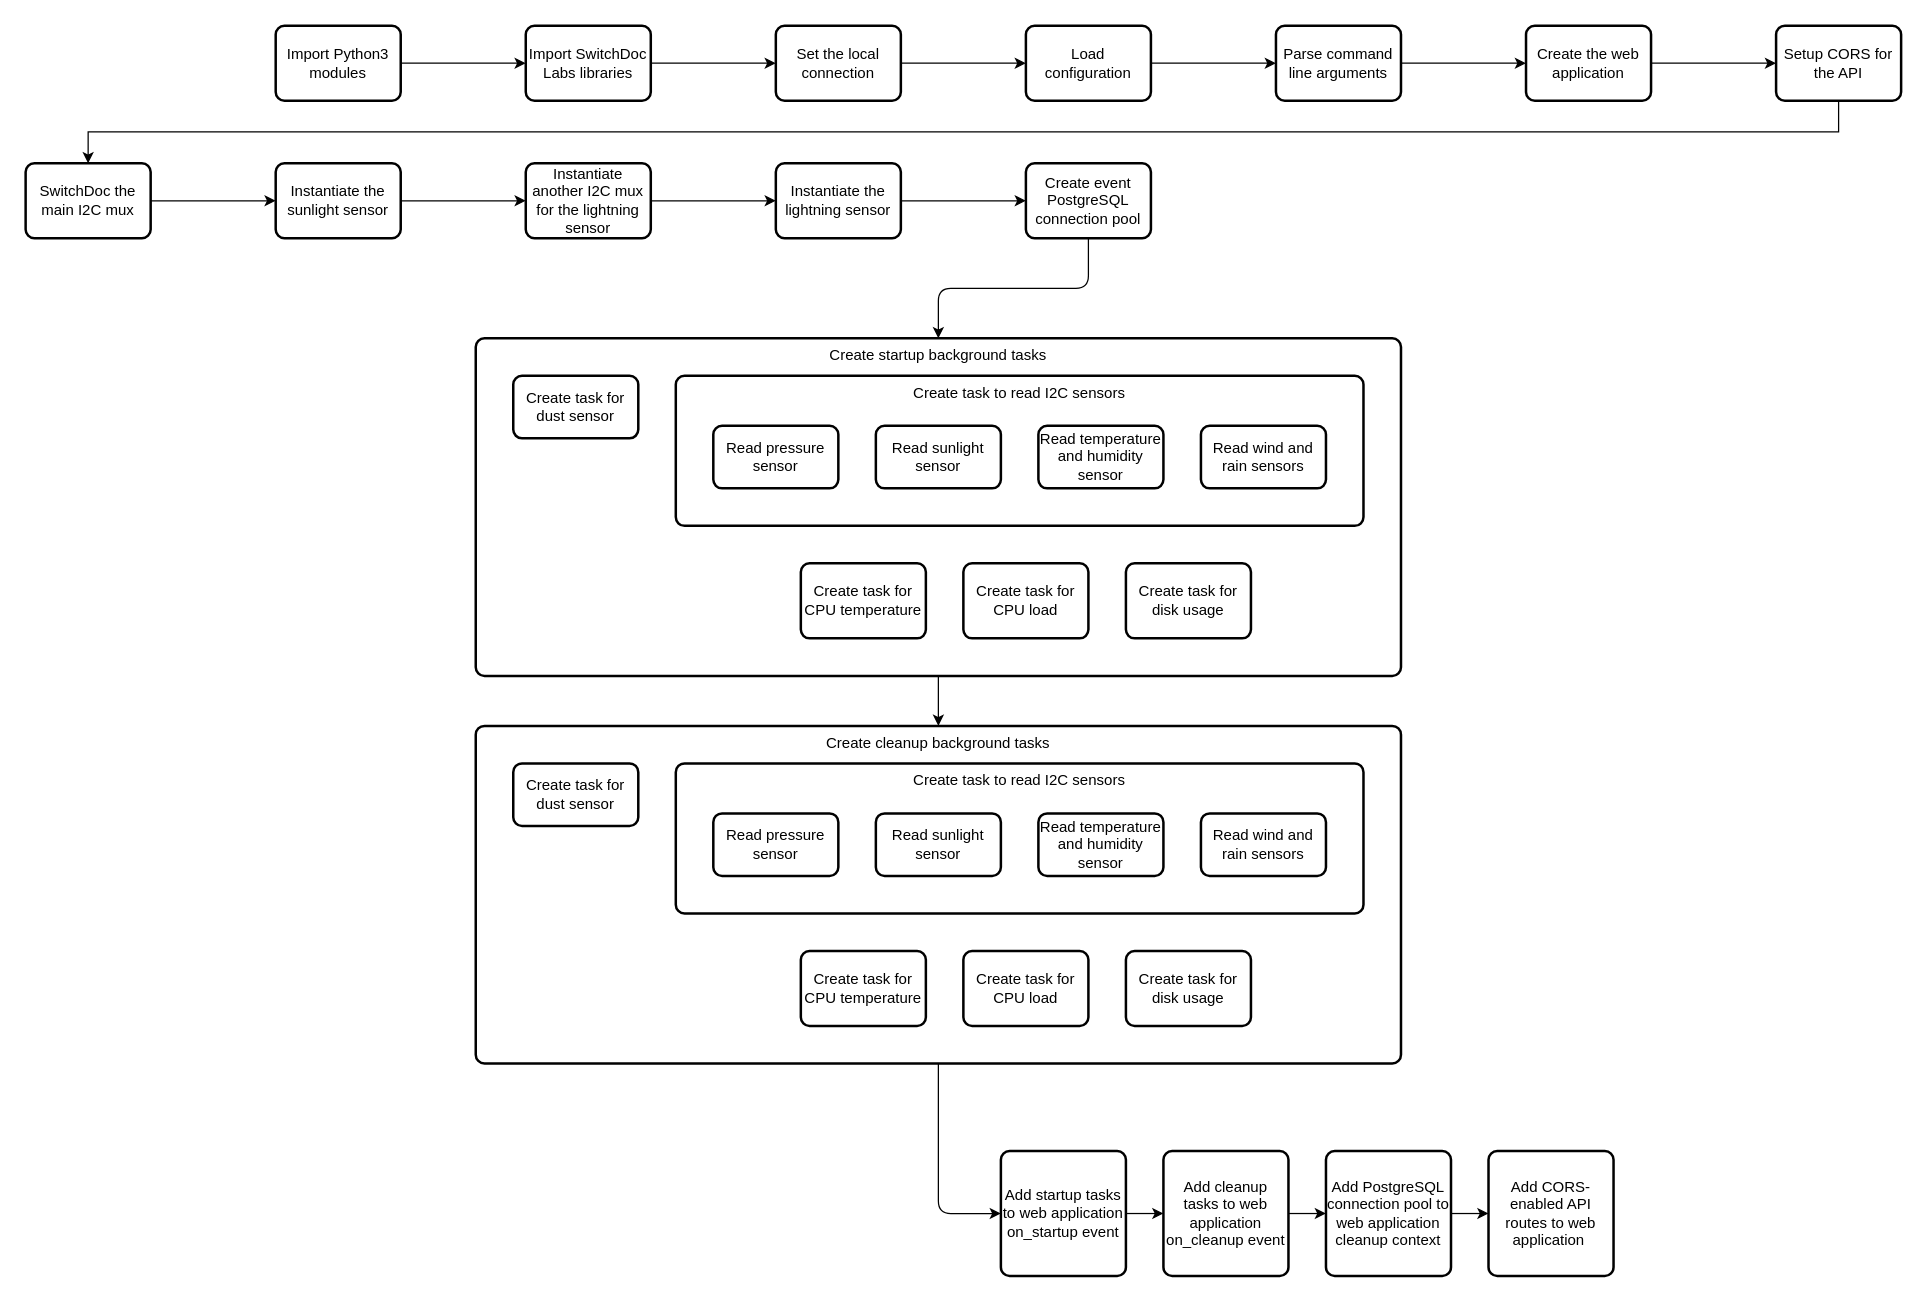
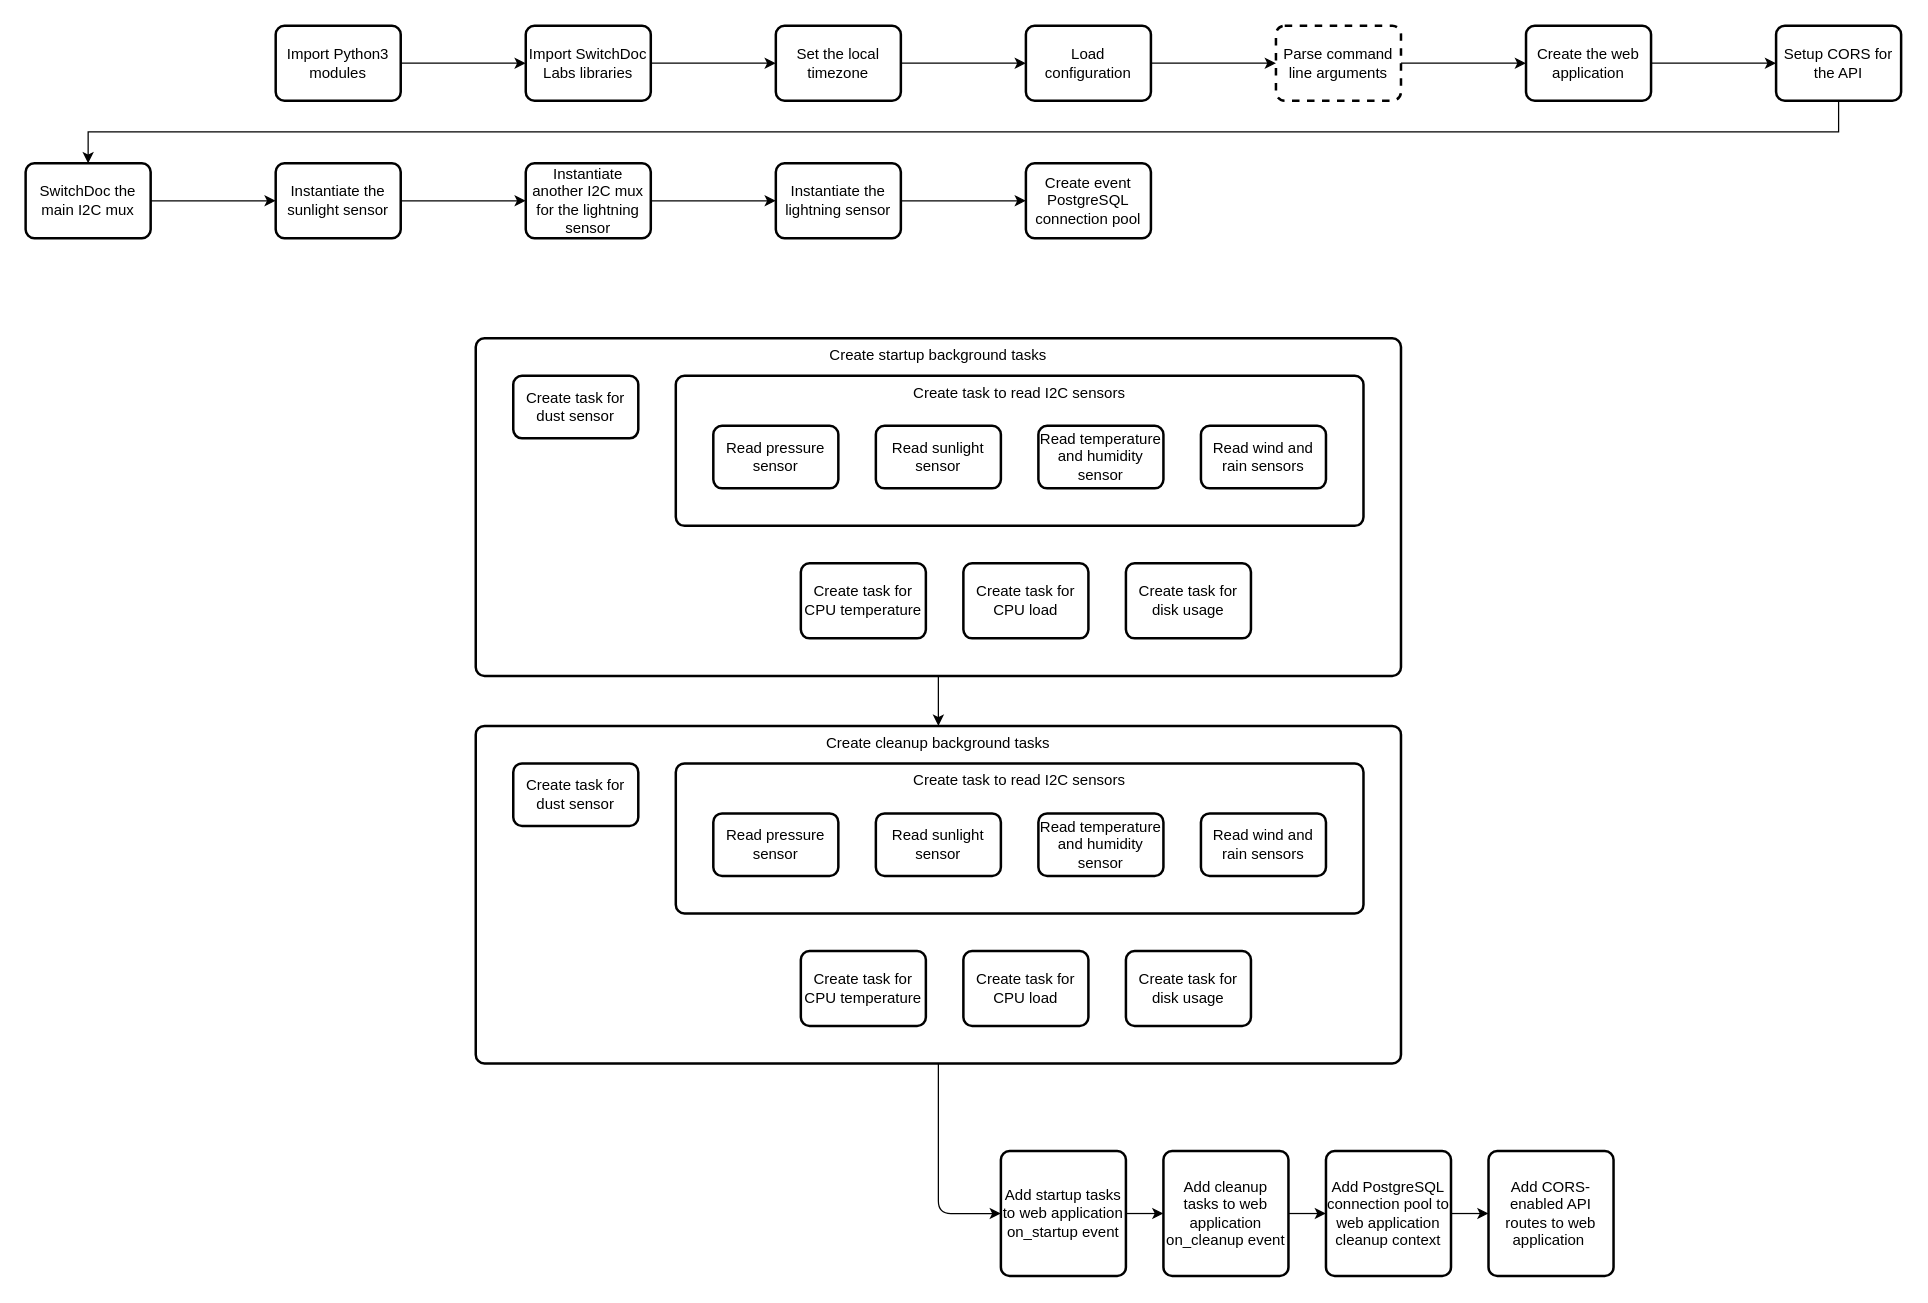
node "Set the local connection": label "Set the local connection" -> "Set the local timezone"
node "Parse command line arguments": style solid -> dashed
edge "Create event PostgreSQL connection pool" -> "Create startup background tasks": removed
